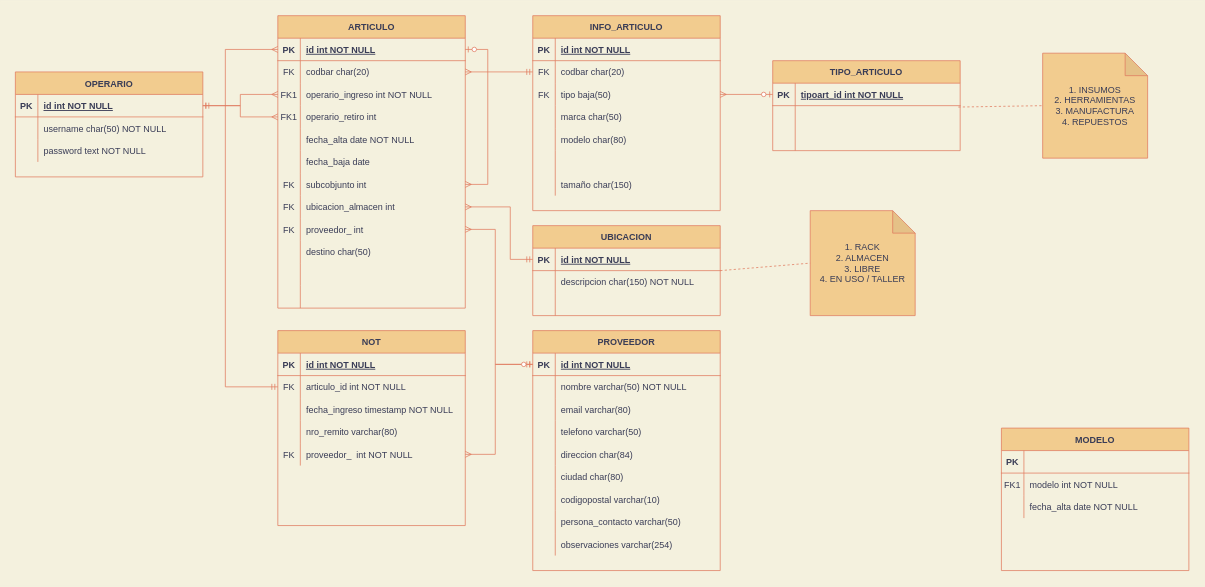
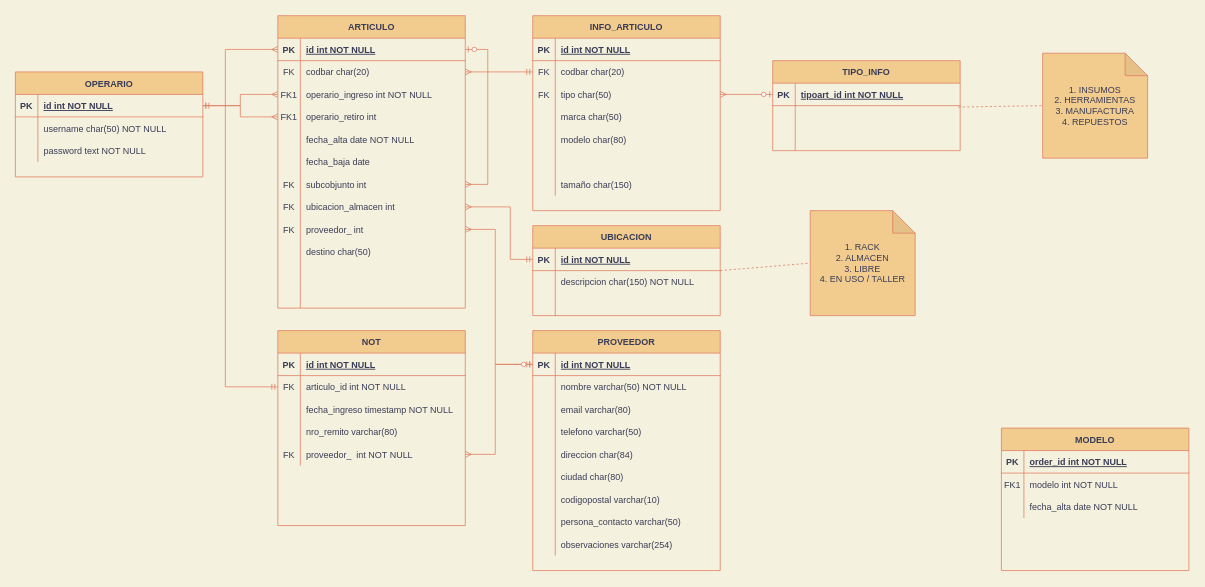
node "TIPO_ARTICULO": label "TIPO_ARTICULO" -> "TIPO_INFO"
node "tipo baja(50)": label "tipo baja(50)" -> "tipo char(50)"
node "order_id int NOT NULL": added
